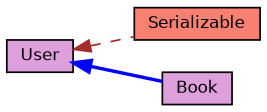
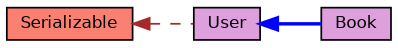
edge "Serializable" -> "User": reversed
